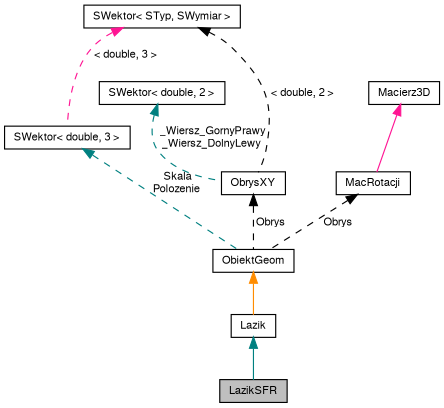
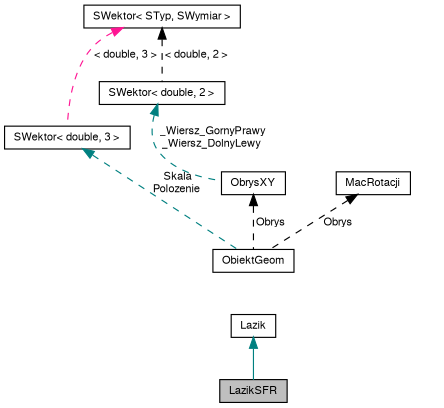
edge "ObrysXY" -> "SWektor< STyp, SWymiar >": now "SWektor< double, 2 >" -> "SWektor< STyp, SWymiar >"
node "Macierz3D": removed
edge "Lazik" -> "ObiektGeom": removed
